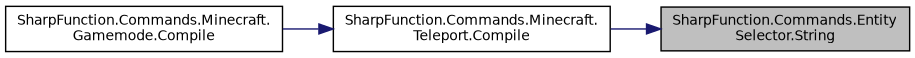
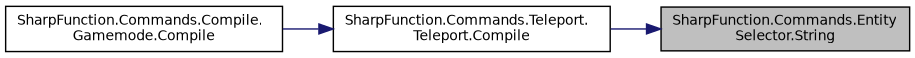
node "SharpFunction.Commands.Minecraft. Gamemode.Compile": label "SharpFunction.Commands.Minecraft. Gamemode.Compile" -> "SharpFunction.Commands.Compile. Gamemode.Compile"
node "SharpFunction.Commands.Minecraft. Teleport.Compile": label "SharpFunction.Commands.Minecraft. Teleport.Compile" -> "SharpFunction.Commands.Teleport. Teleport.Compile"
